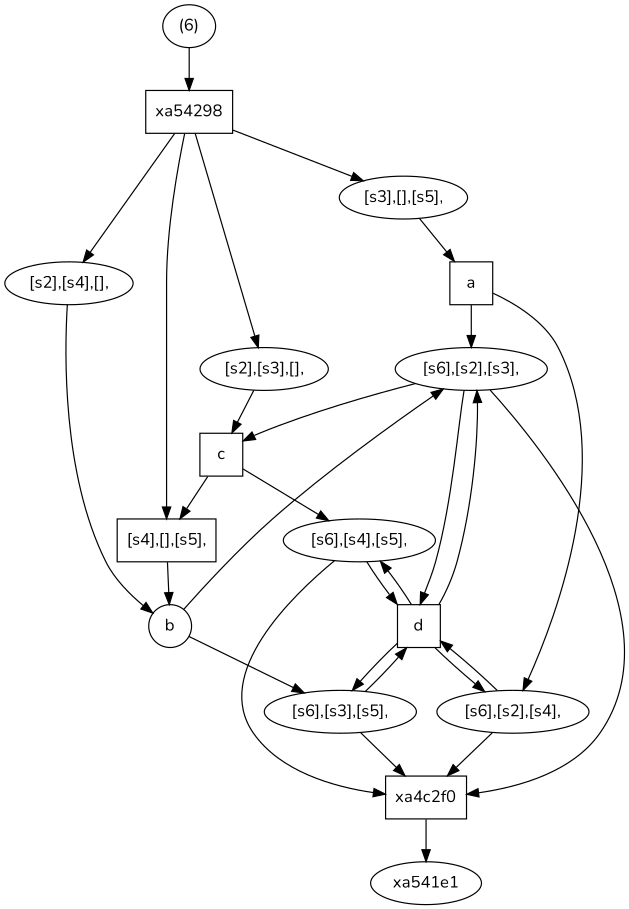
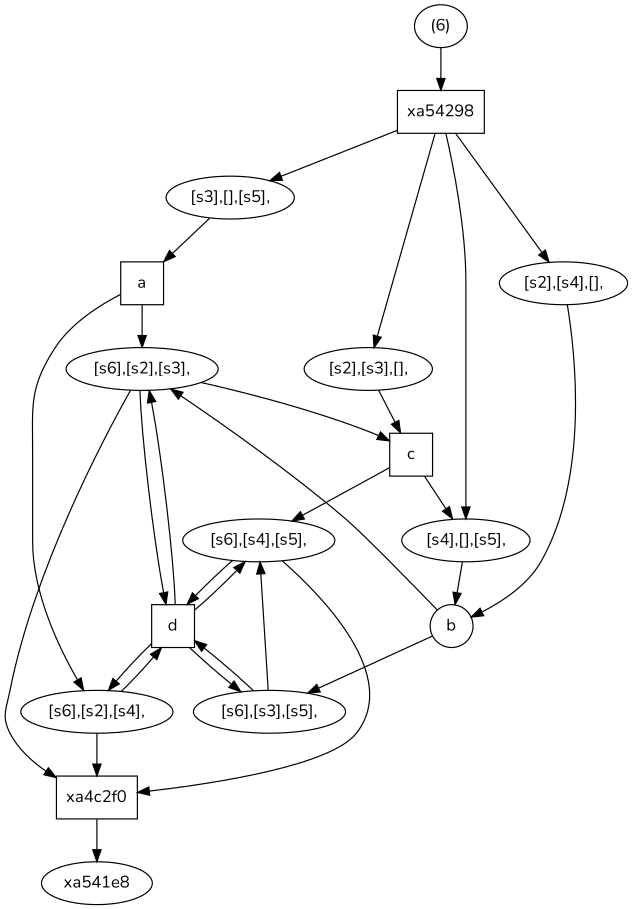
node "[s4],[],[s5],": shape box -> ellipse
edge "[s6],[s3],[s5]," -> "xa4c2f0": now "[s6],[s3],[s5]," -> "[s6],[s4],[s5],"
node "xa541e1": label "xa541e1" -> "xa541e8"
